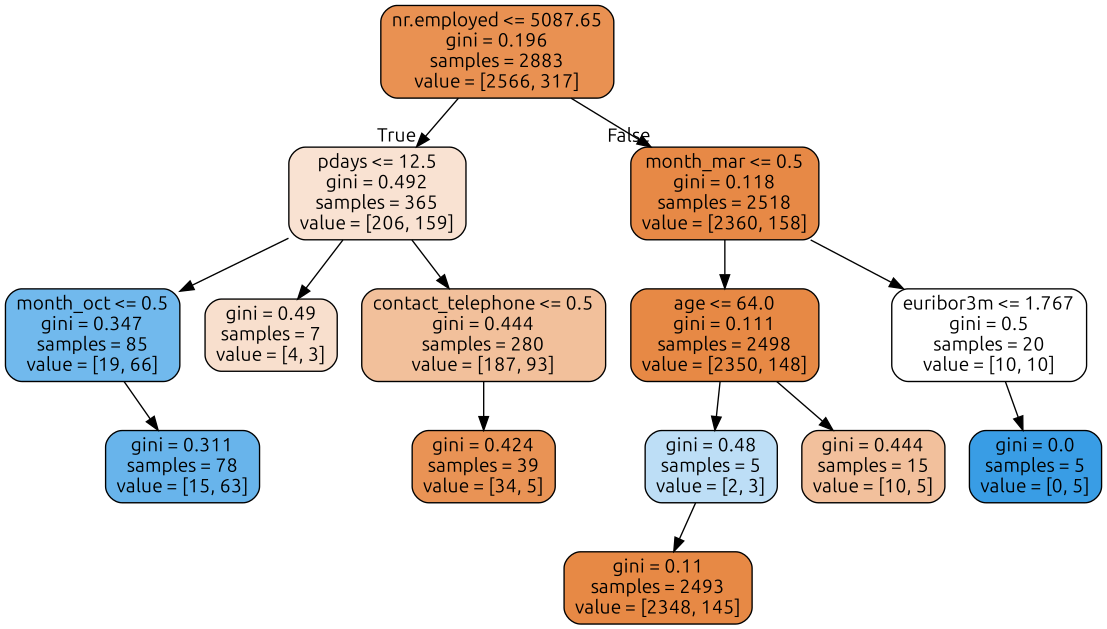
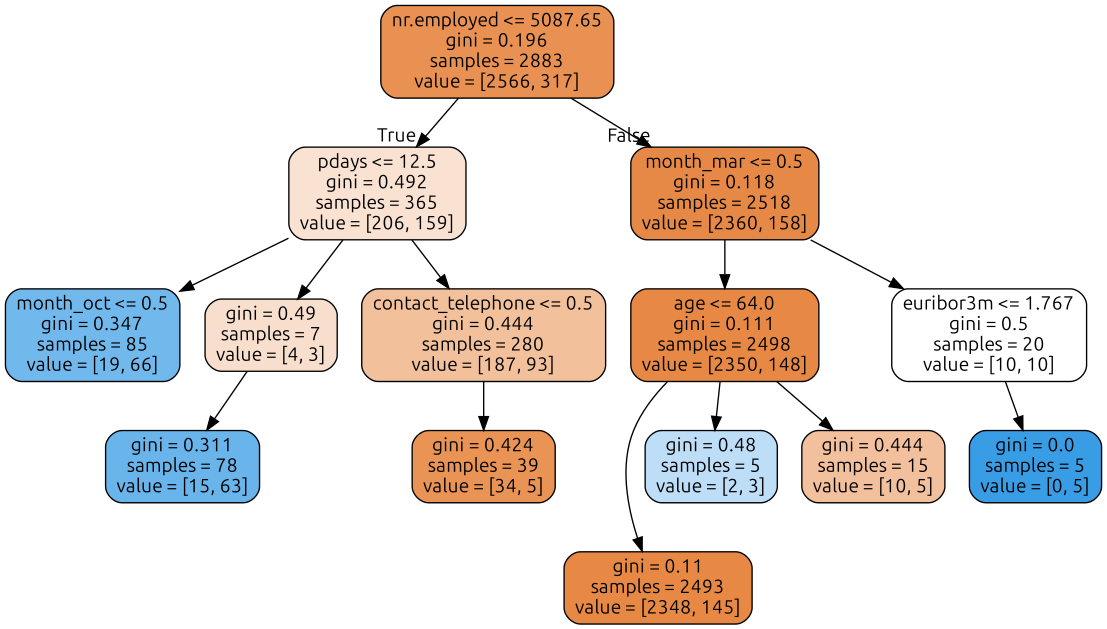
edge "month_oct <= 0.5 gini = 0.347 samples = 85 value = [19, 66]" -> "gini = 0.311 samples = 78 value = [15, 63]": now "gini = 0.49 samples = 7 value = [4, 3]" -> "gini = 0.311 samples = 78 value = [15, 63]"
edge "gini = 0.48 samples = 5 value = [2, 3]" -> "gini = 0.11 samples = 2493 value = [2348, 145]": now "age <= 64.0 gini = 0.111 samples = 2498 value = [2350, 148]" -> "gini = 0.11 samples = 2493 value = [2348, 145]"
